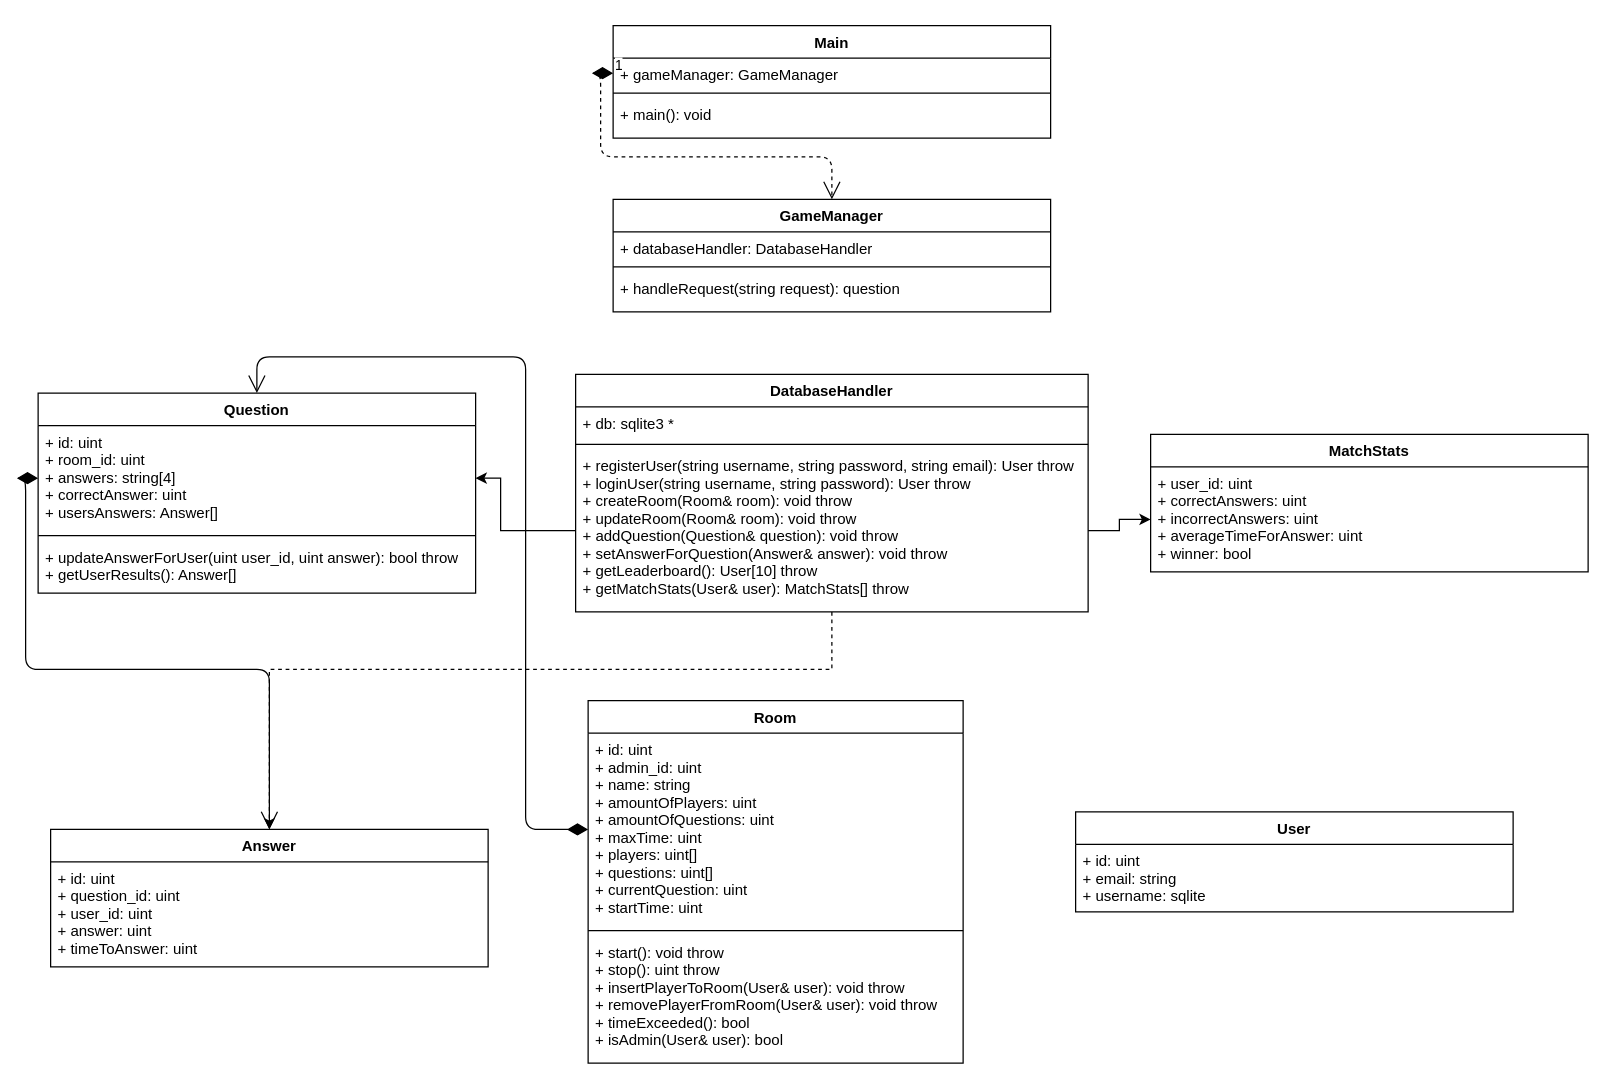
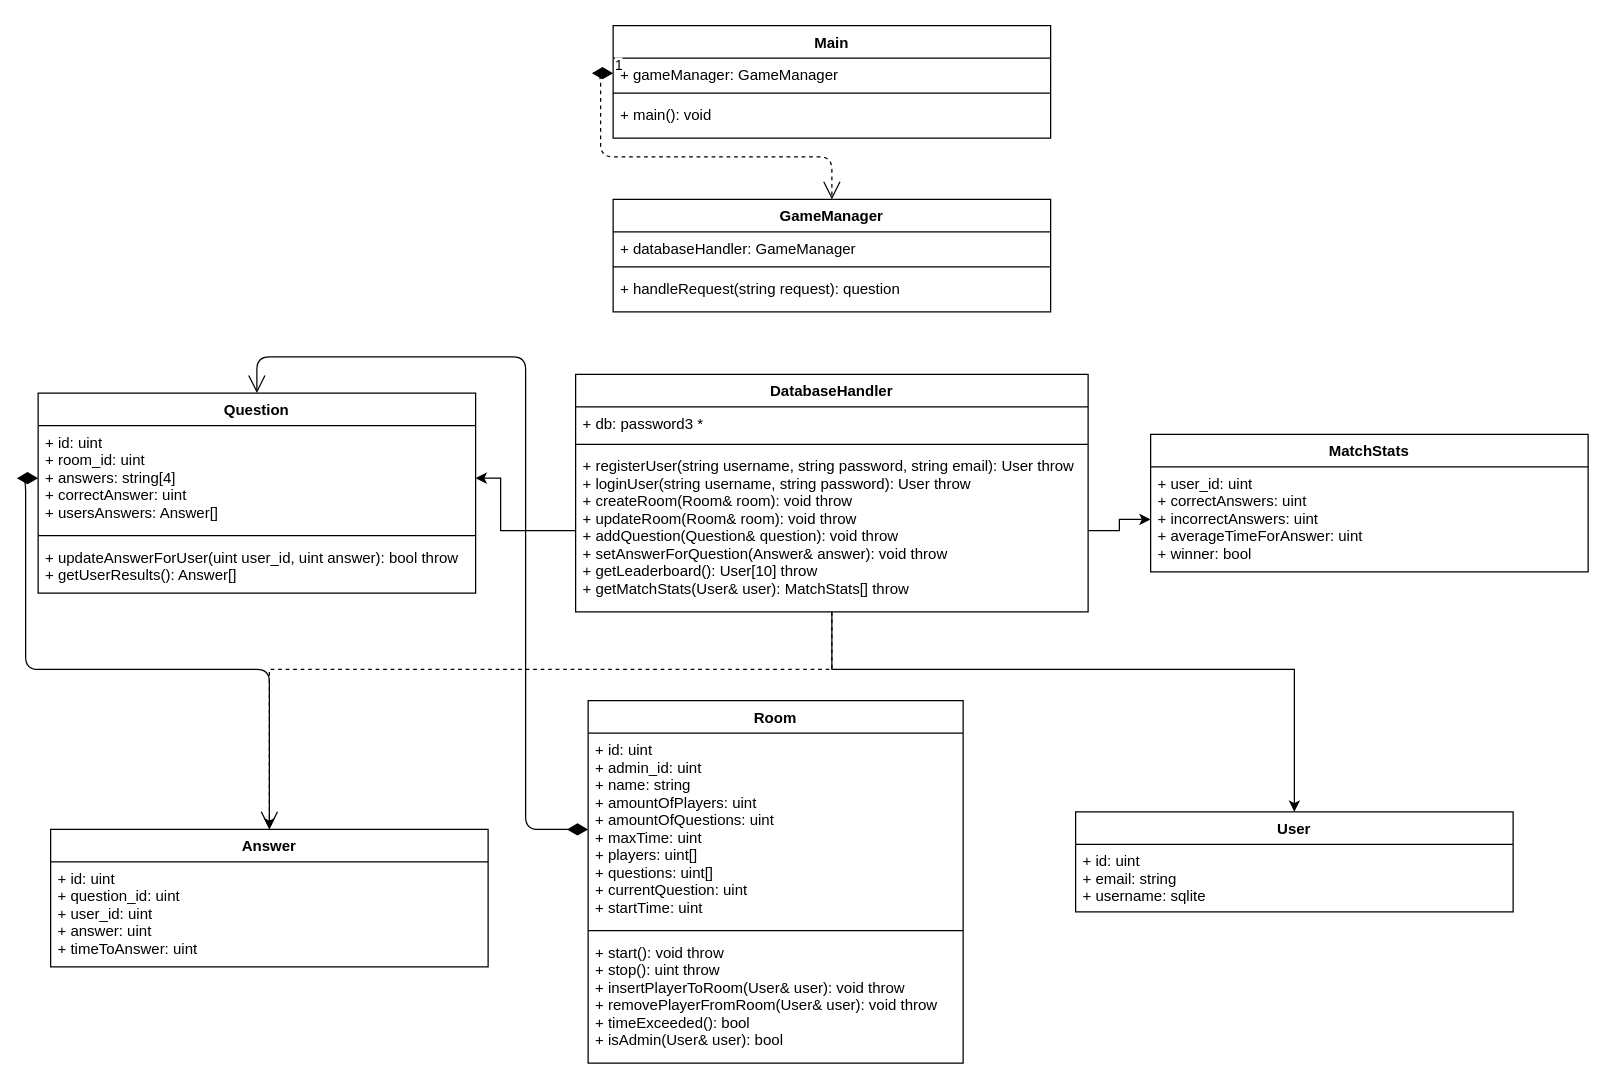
node "+ databaseHandler: DatabaseHandler": label "+ databaseHandler: DatabaseHandler" -> "+ databaseHandler: GameManager"
node "+ db: sqlite3 *": label "+ db: sqlite3 *" -> "+ db: password3 *"
edge "DatabaseHandler" -> "User": added
